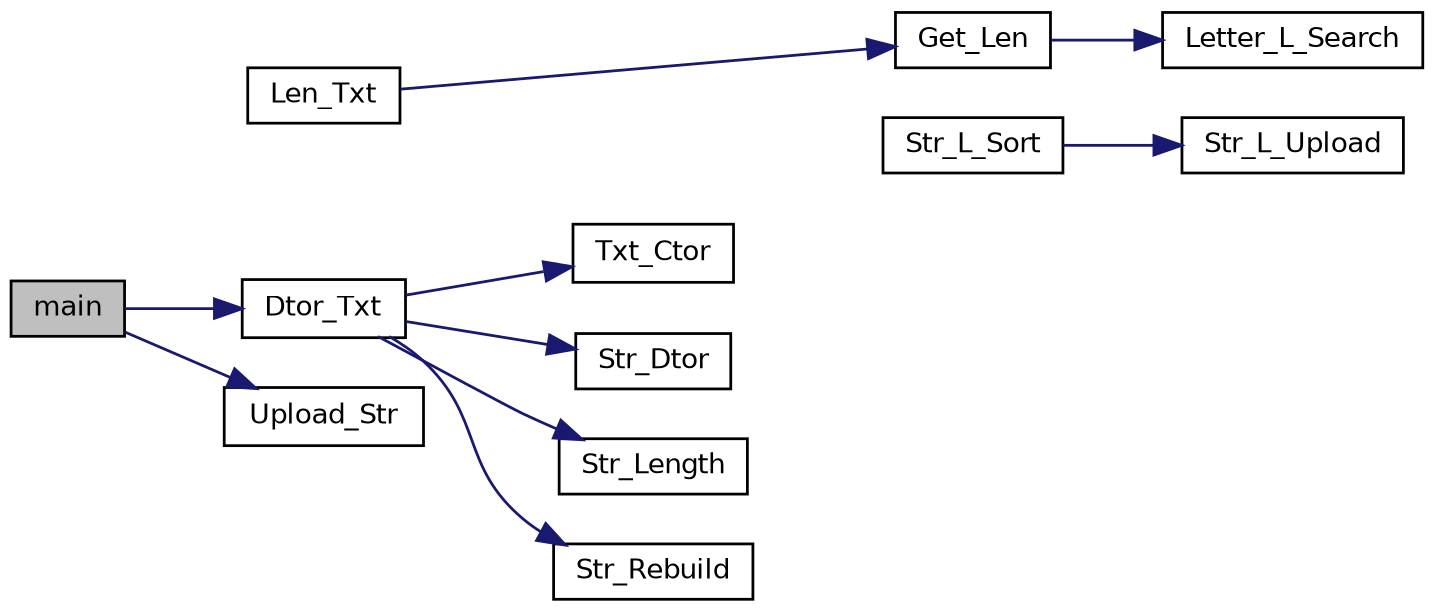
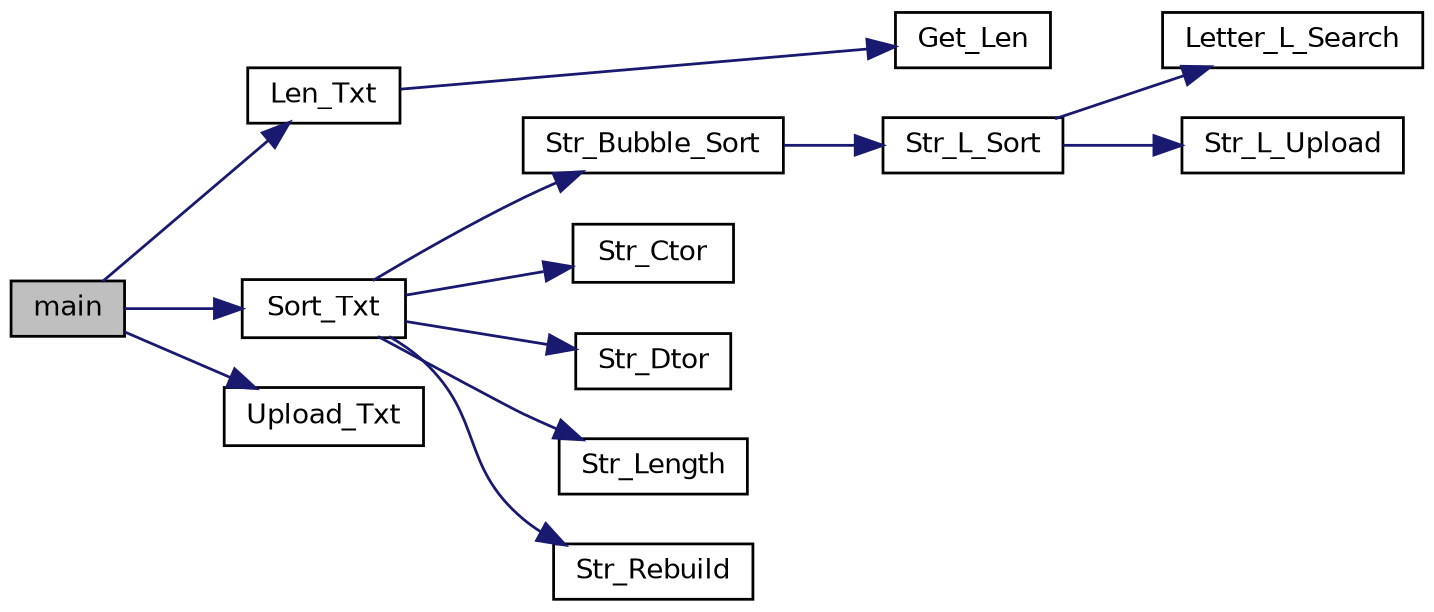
edge "Get_Len" -> "Letter_L_Search": now "Str_L_Sort" -> "Letter_L_Search"
node "Str_Bubble_Sort": added
edge "main" -> "Len_Txt": added
node "Txt_Ctor": label "Txt_Ctor" -> "Str_Ctor"
node "Dtor_Txt": label "Dtor_Txt" -> "Sort_Txt"
node "Upload_Str": label "Upload_Str" -> "Upload_Txt"
